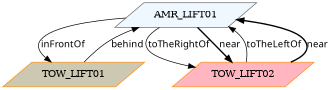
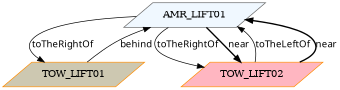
edge "AMR_LIFT01" -> "TOW_LIFT01": label "inFrontOf" -> "toTheRightOf"
